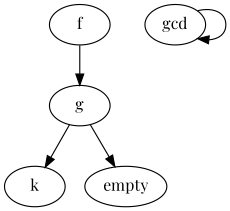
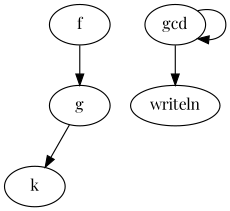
node "writeln": added
node "empty": removed
